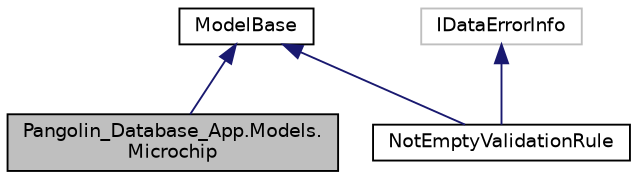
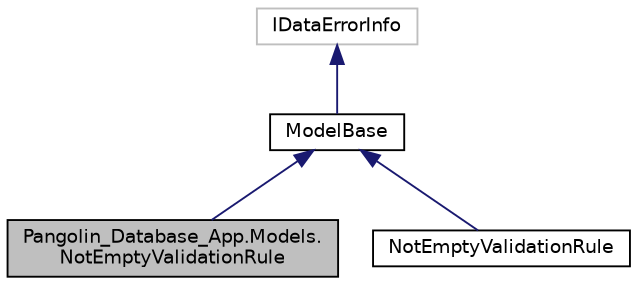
edge "NotEmptyValidationRule" -> "IDataErrorInfo": now "ModelBase" -> "IDataErrorInfo"
node "Pangolin_Database_App.Models. Microchip": label "Pangolin_Database_App.Models. Microchip" -> "Pangolin_Database_App.Models. NotEmptyValidationRule"
